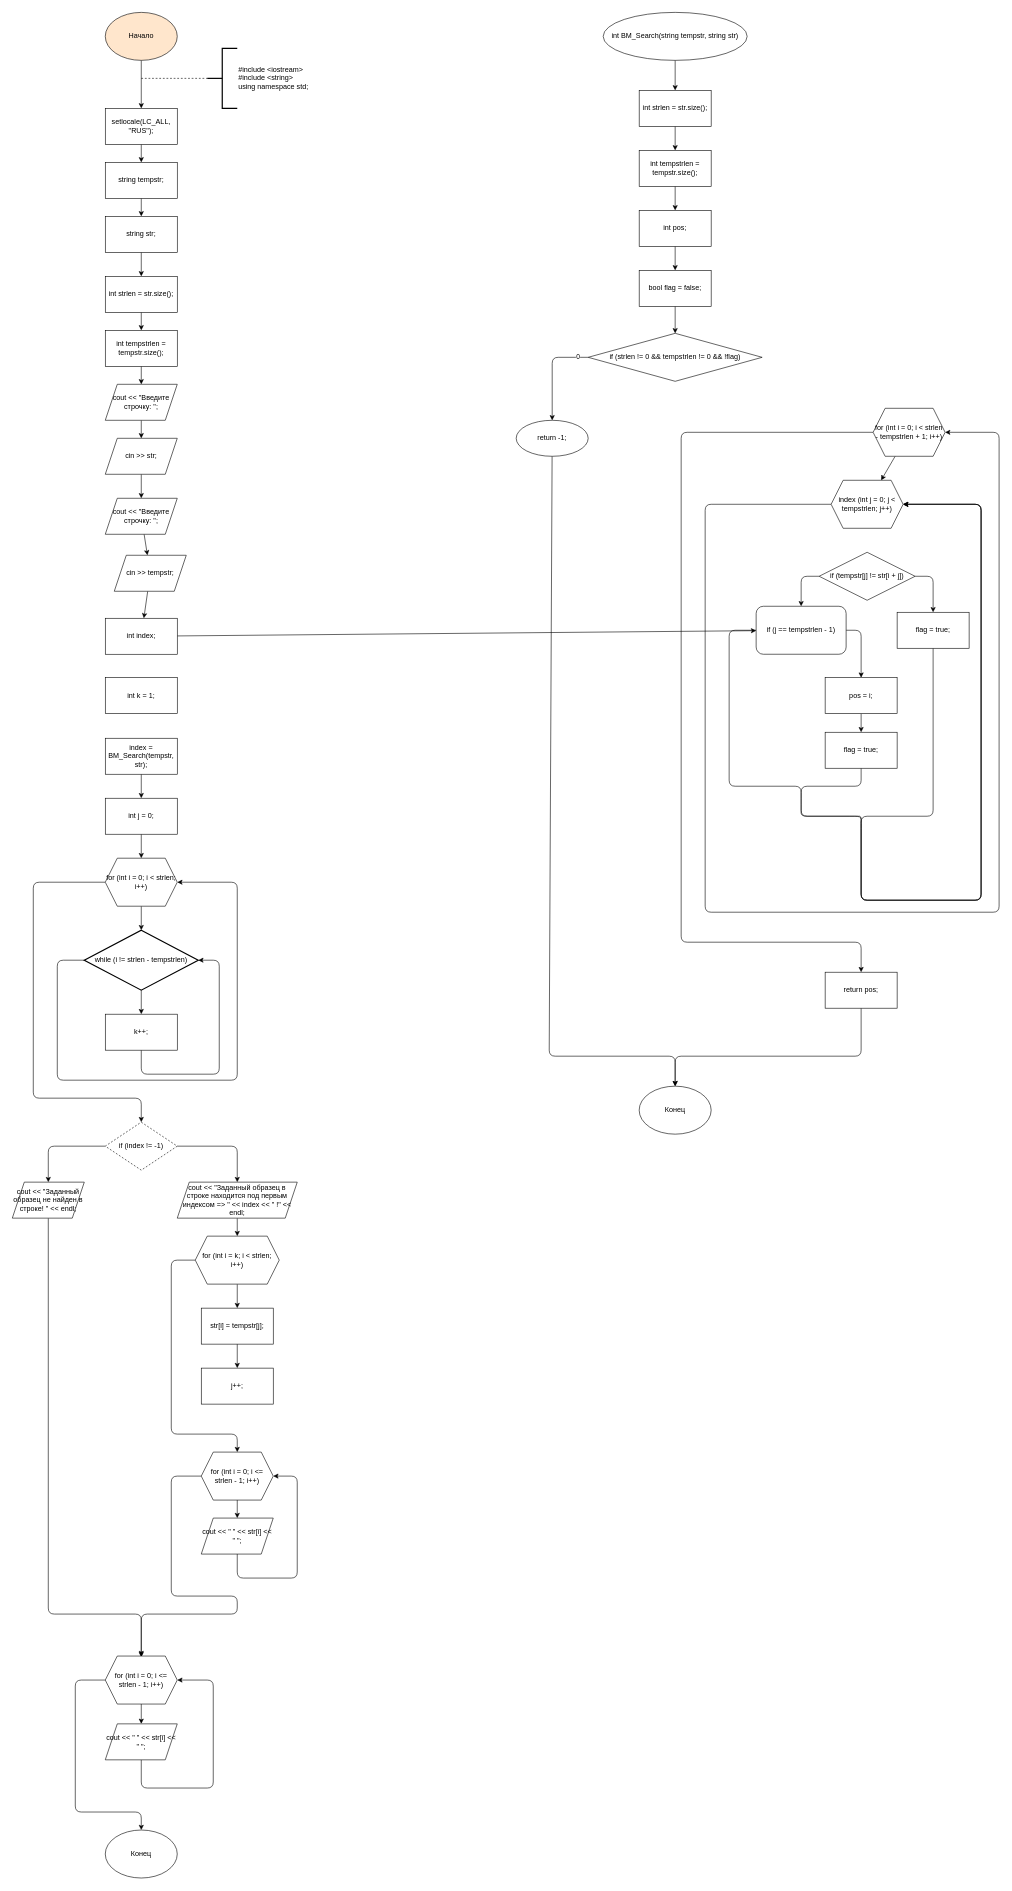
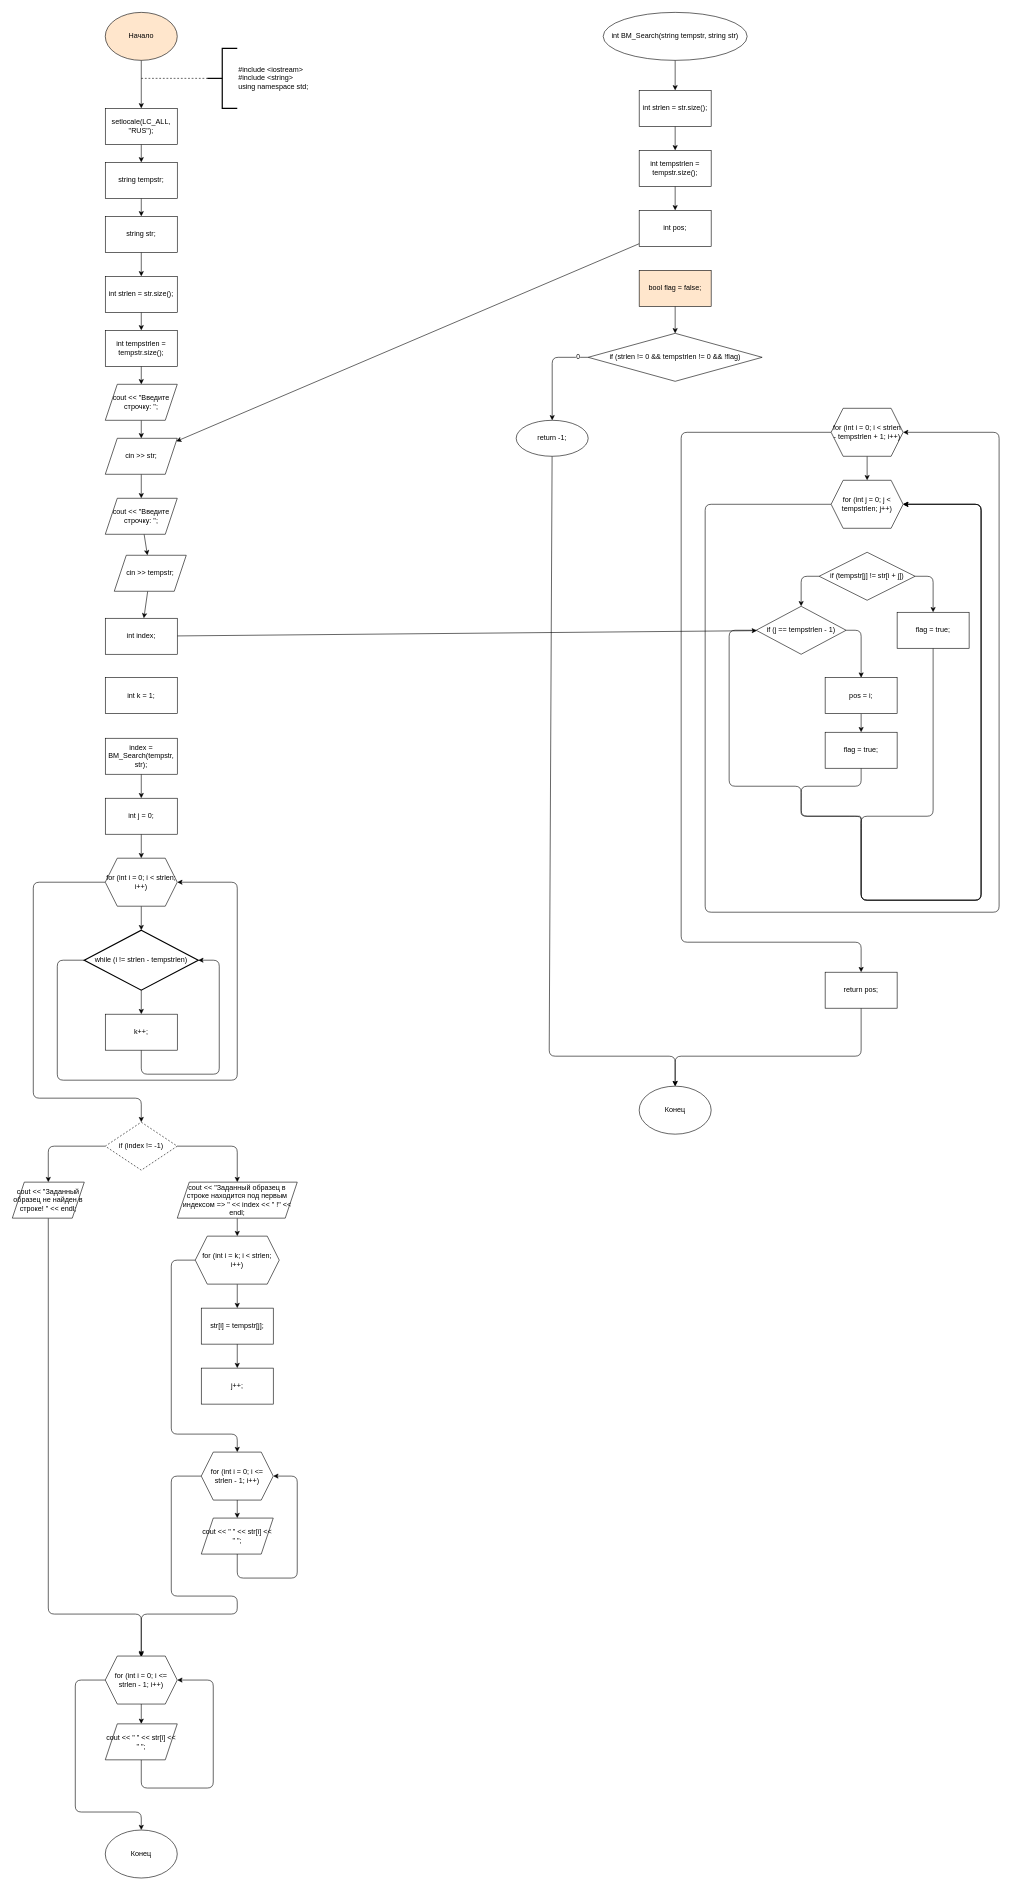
edge "int pos;" -> "bool flag = false;": now "int pos;" -> "cin >> str;"
node "bool flag = false;": fillcolor #ffffff -> #ffe6cc
node "for (int i = 0; i < strlen - tempstrlen + 1; i++)": moved (909, 432) -> (867, 432)
node "index (int j = 0; j < tempstrlen; j++)": label "index (int j = 0; j < tempstrlen; j++)" -> "for (int j = 0; j < tempstrlen; j++)"
node "if (j == tempstrlen - 1)": shape rounded rectangle -> diamond
